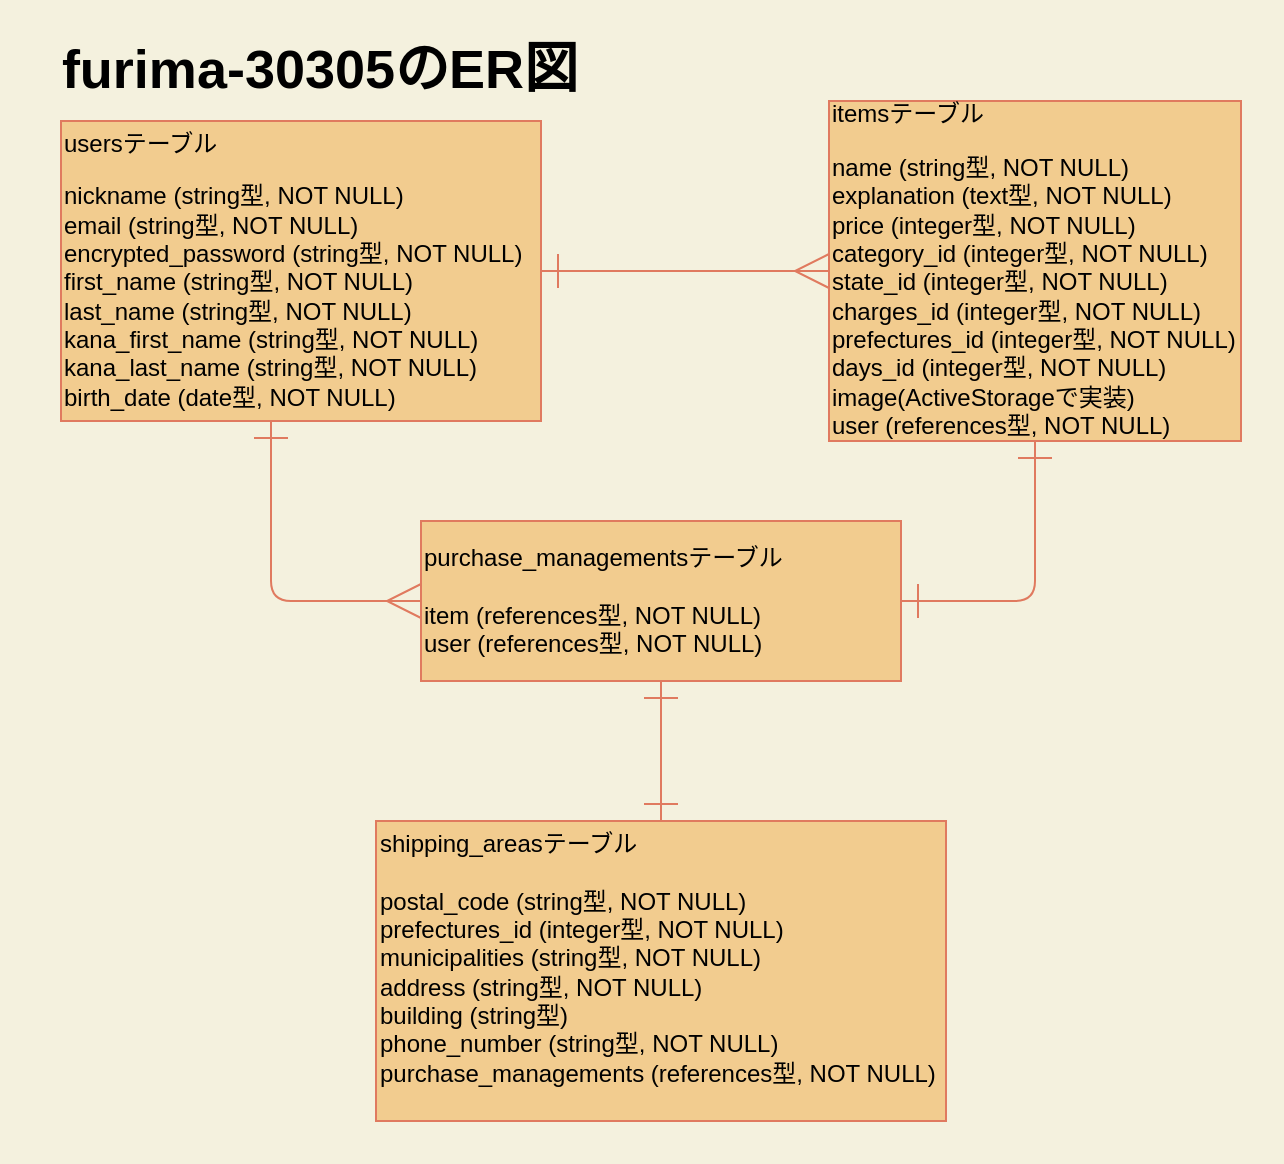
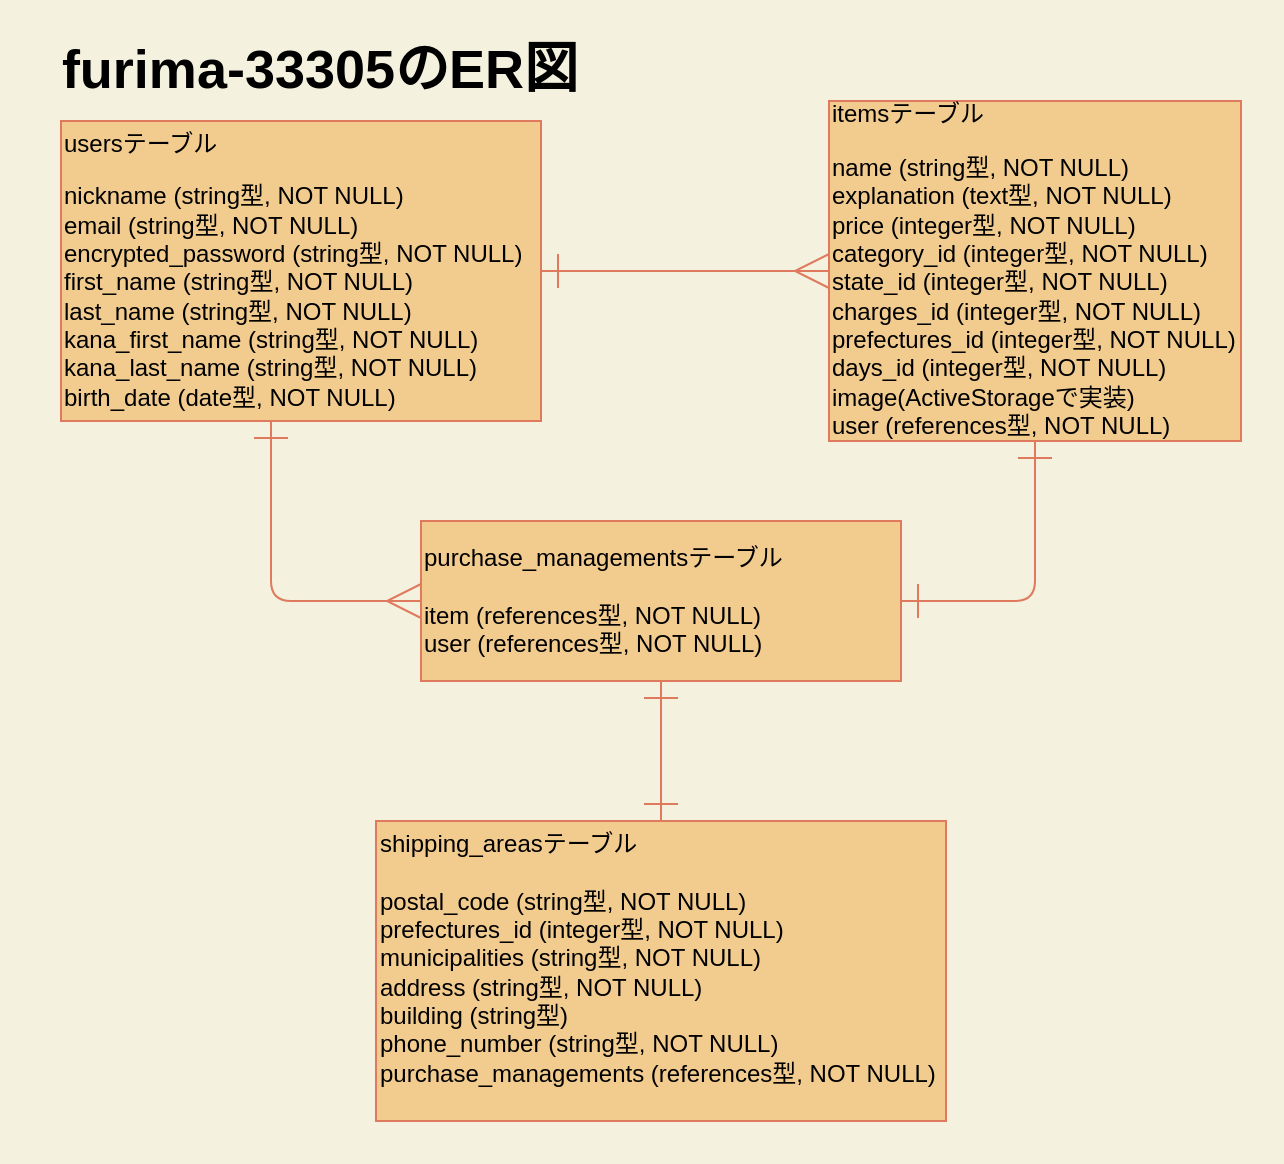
node "furima-30305のER図": label "furima-30305のER図" -> "furima-33305のER図"
